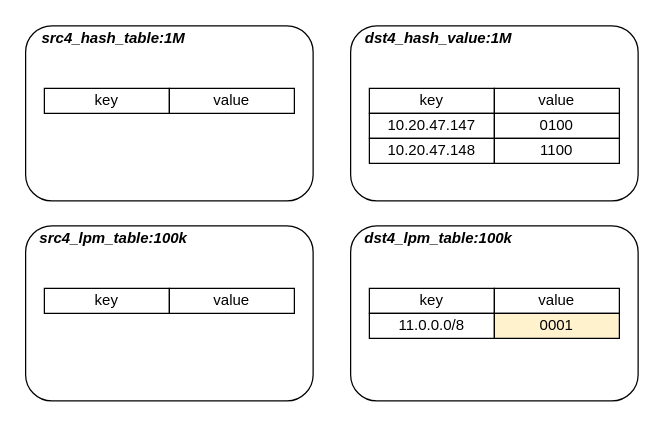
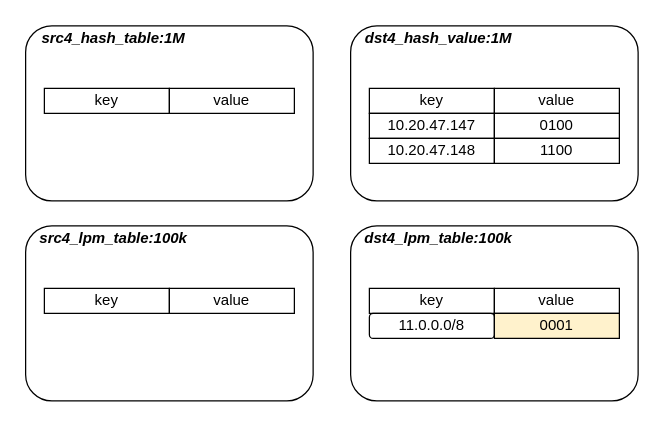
node "11.0.0.0/8": shape rectangle -> rounded rectangle
